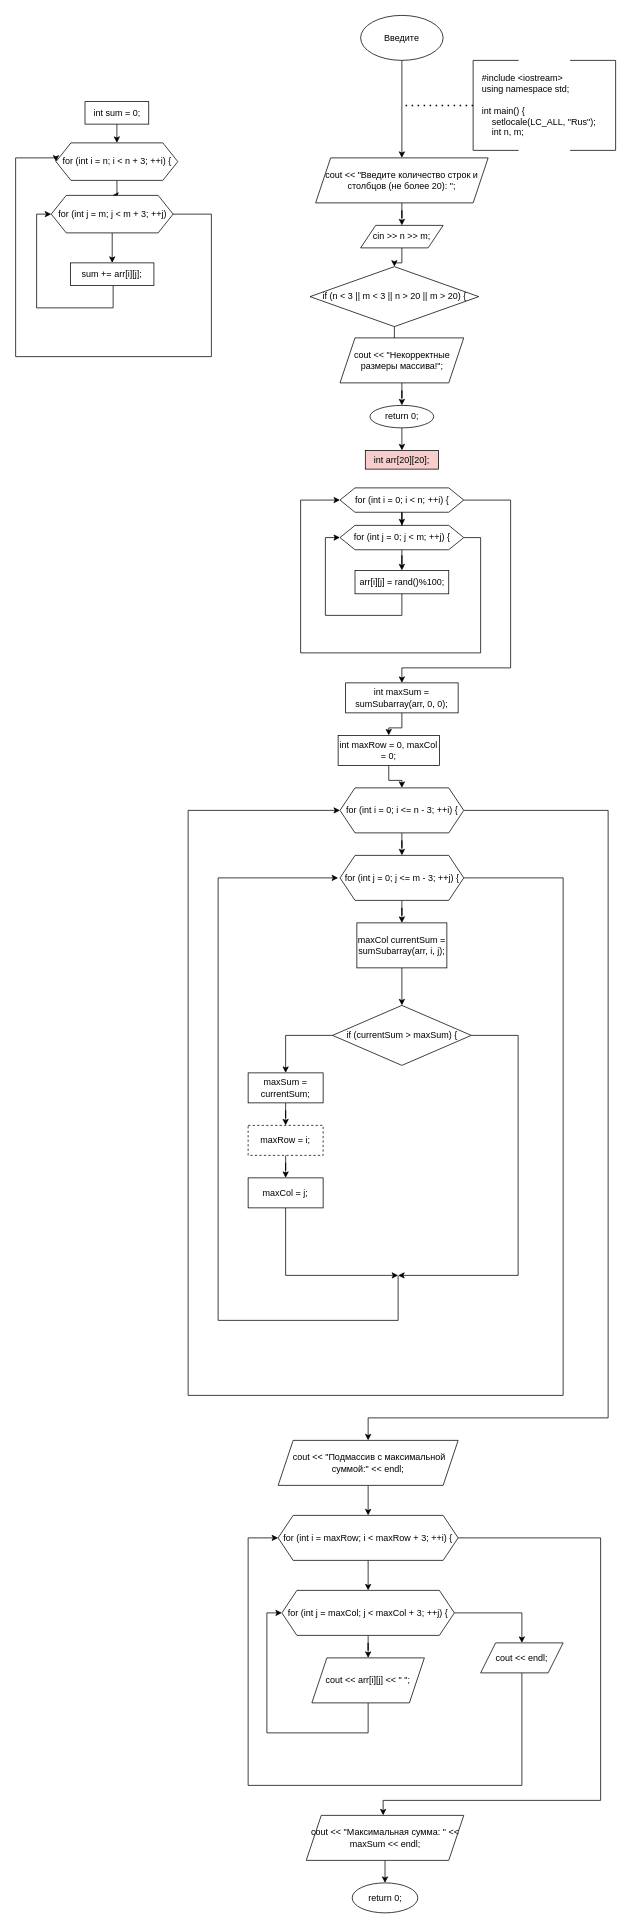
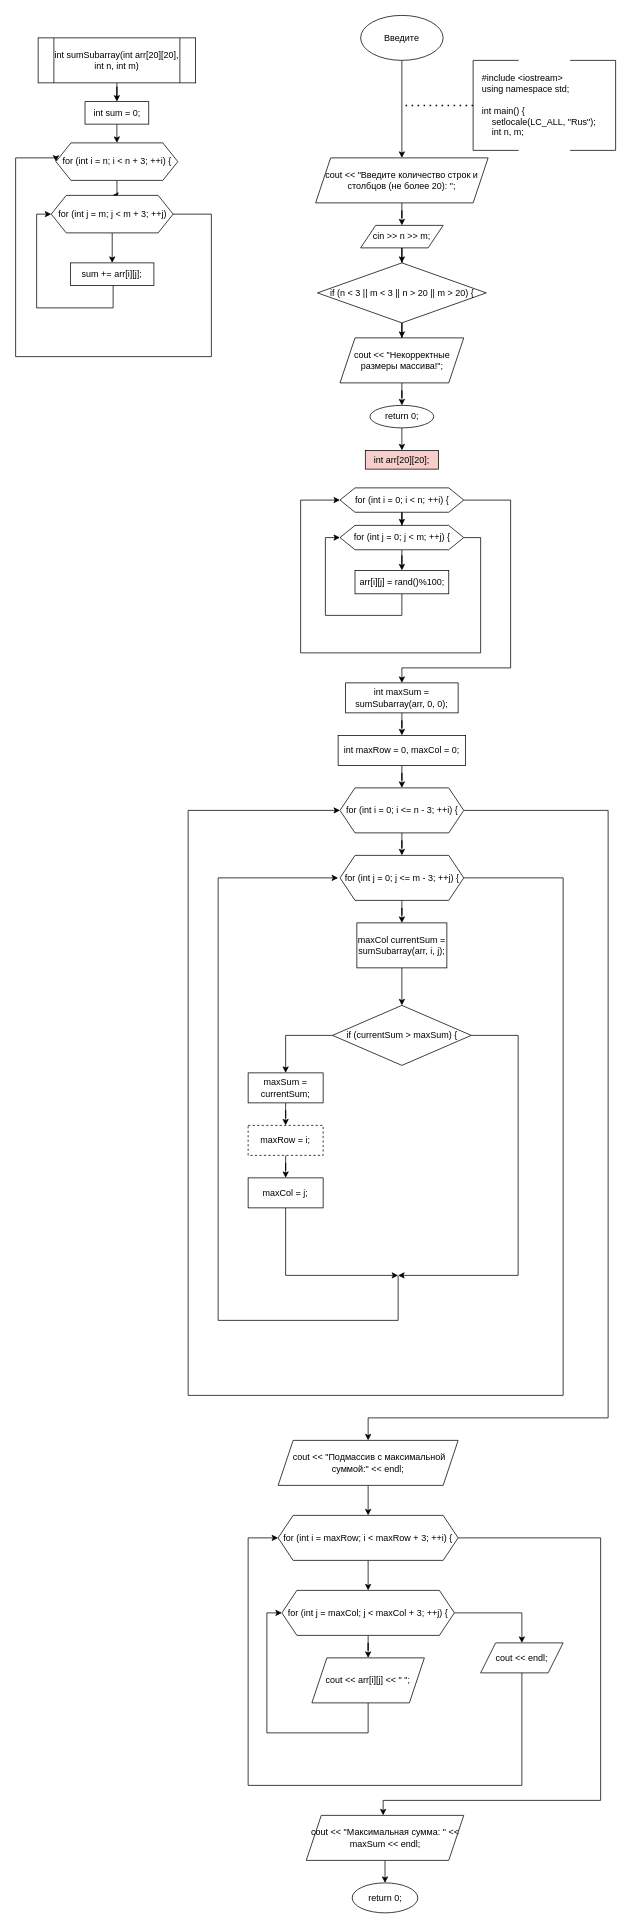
node "int sumSubarray(int arr[20][20], int n, int m)": added
edge "int sumSubarray(int arr[20][20], int n, int m)" -> "int sum = 0;": added
node "if (n < 3 || m < 3 || n > 20 || m > 20) {": moved (394, 297) -> (402, 293)
node "int maxRow = 0, maxCol = 0;": size 101x30 -> 128x30
